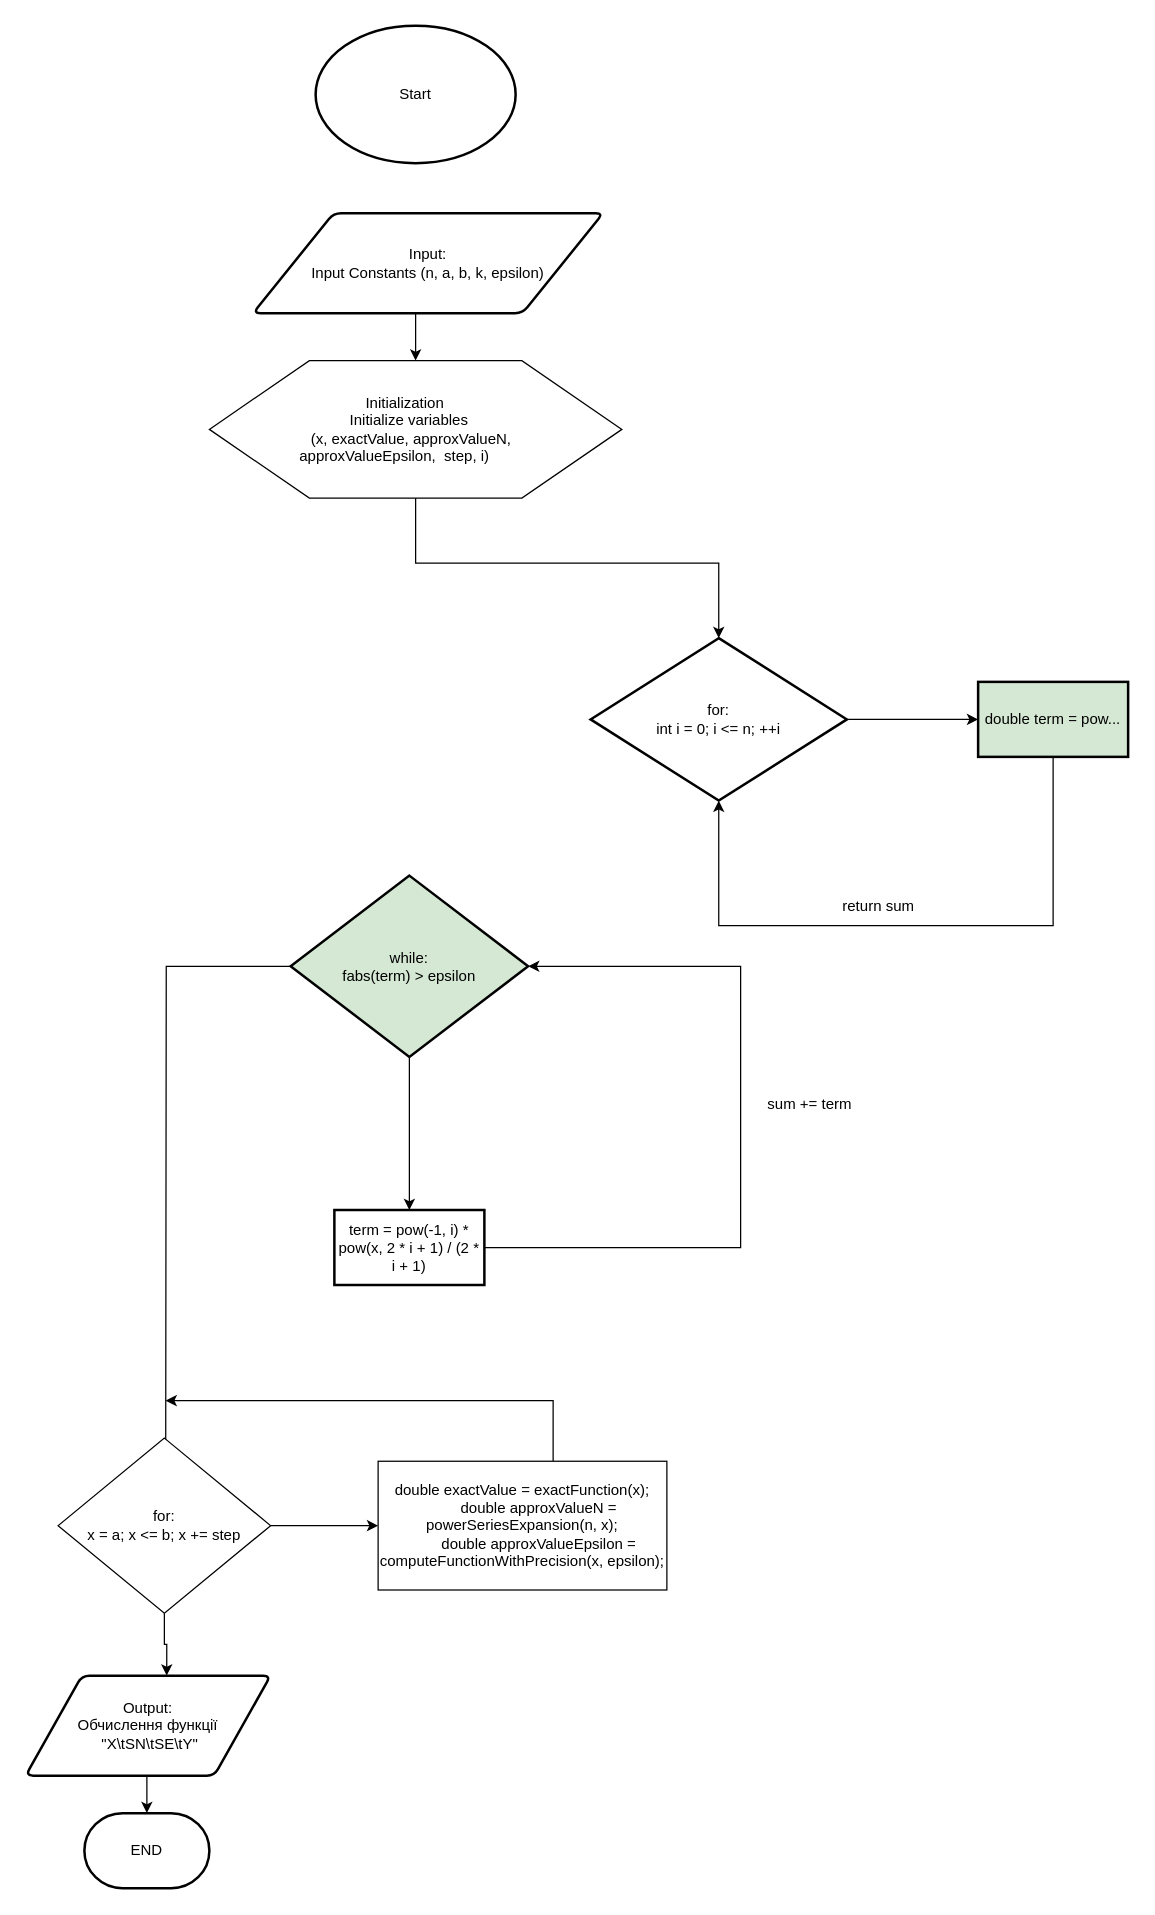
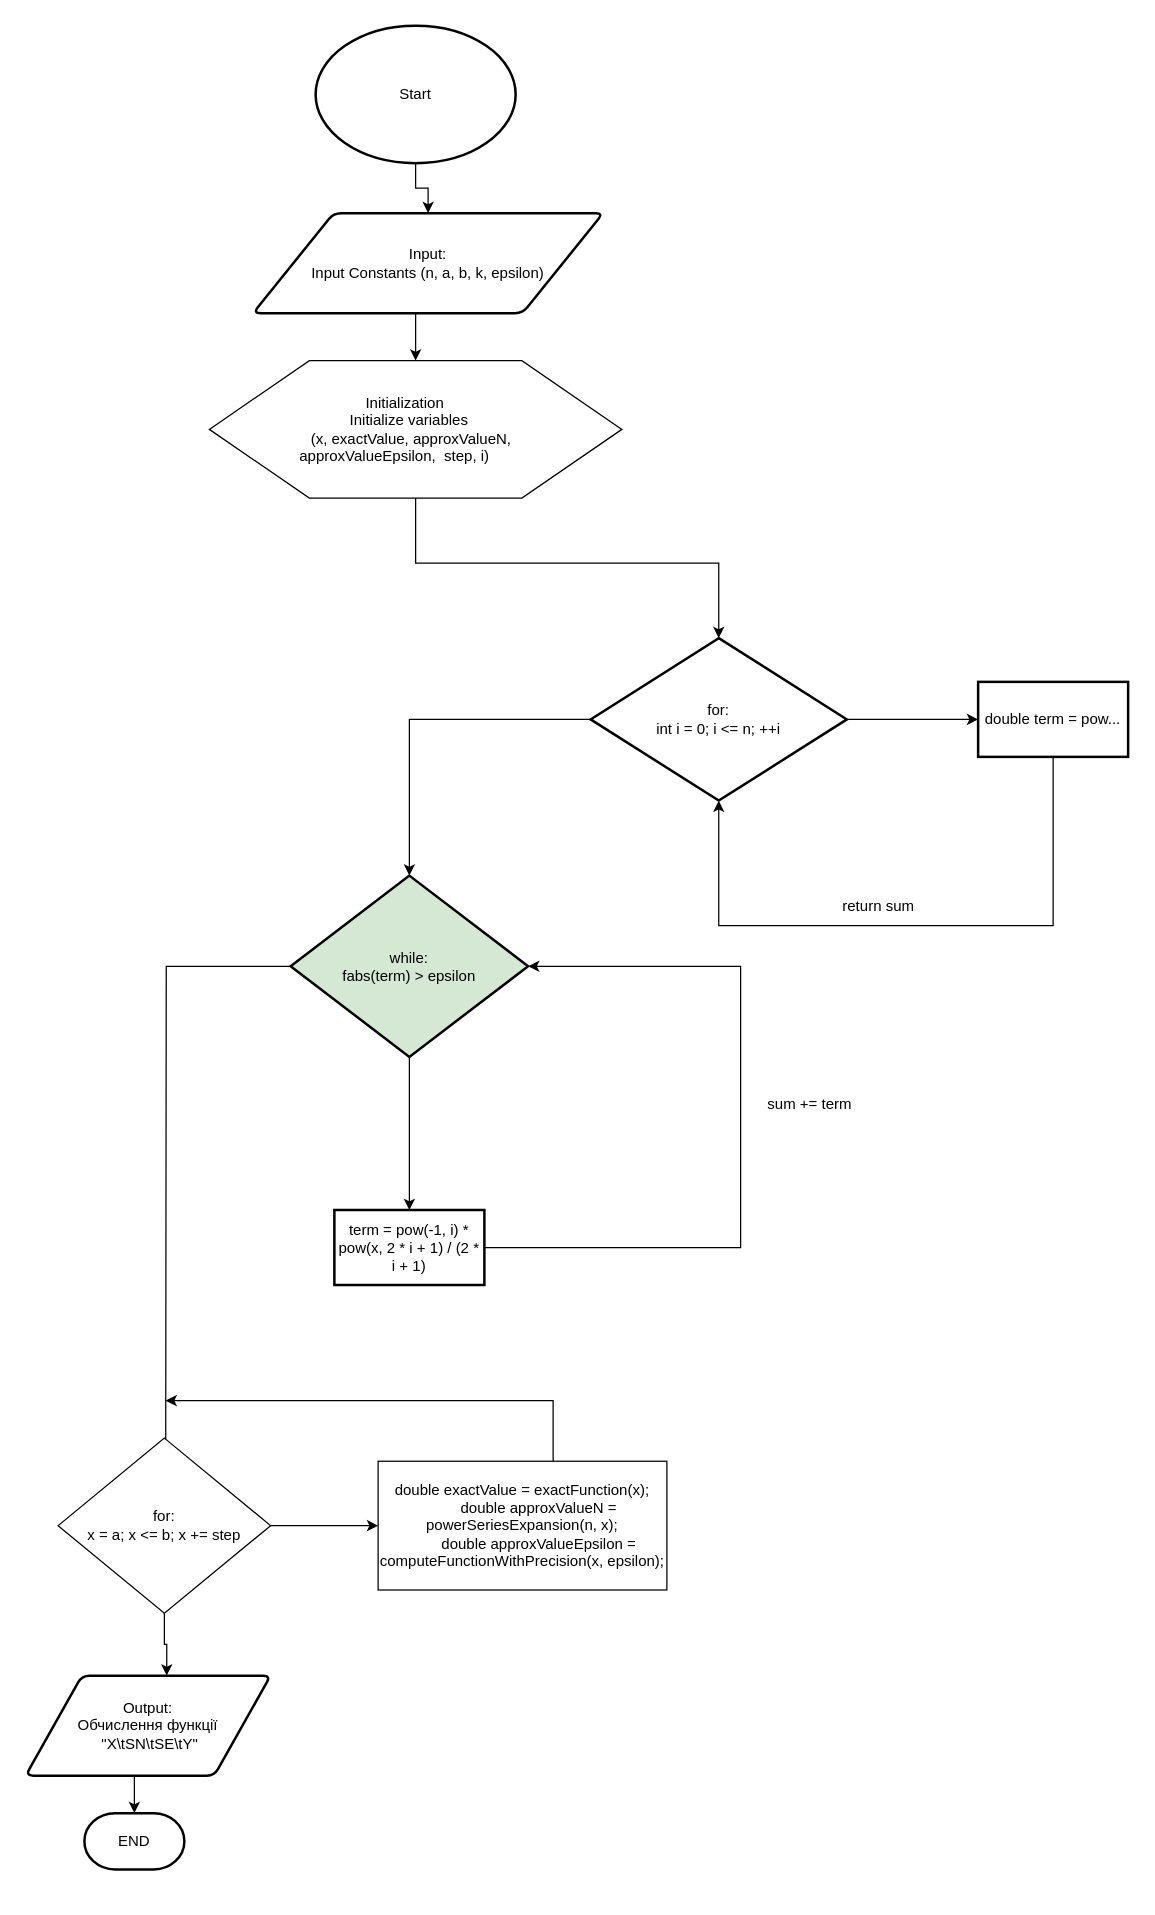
edge "Start" -> "Input: Input Constants (n, a, b, k, epsilon)": added
edge "for: int i = 0; i <= n; ++i" -> "while: fabs(term) > epsilon": added
node "double term = pow...": fillcolor #d5e8d4 -> #ffffff
node "END": size 125x75 -> 100x56
